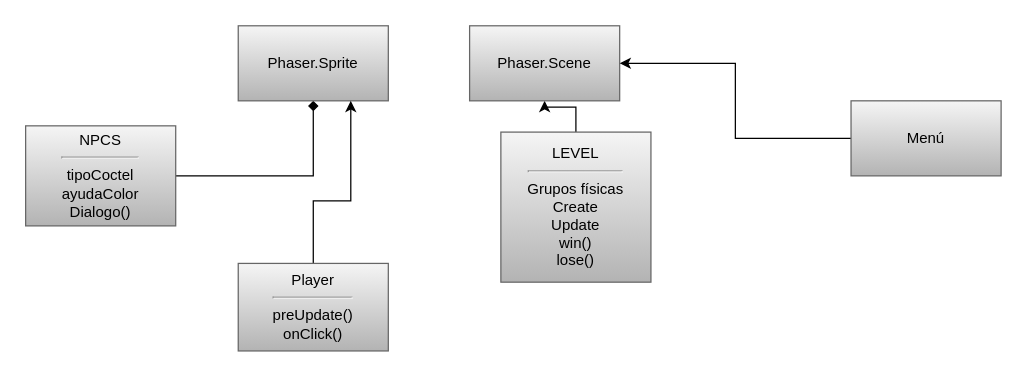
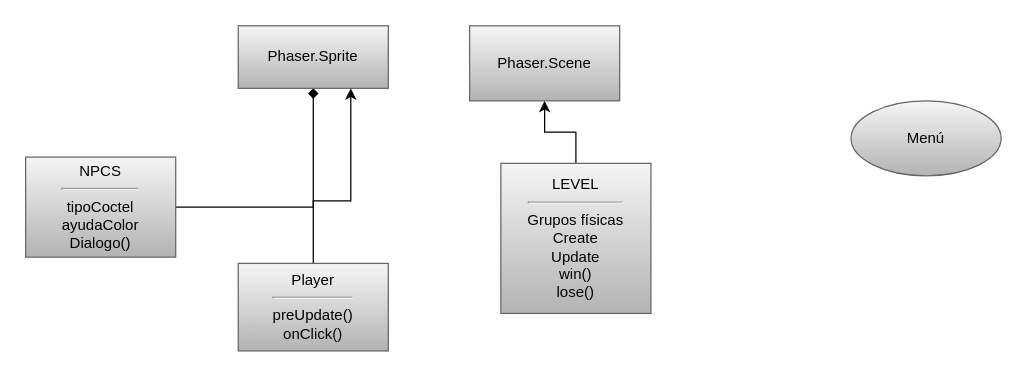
node "Phaser.Sprite": size 150x75 -> 150x63
edge "Menú" -> "Phaser.Scene": removed
node "Menú": shape rectangle -> ellipse
node "NPCStipoCoctel ayudaColor Dialogo()": moved (101, 176) -> (101, 207)
node "LEVELGrupos físicas Create Update win() lose()": moved (576, 207) -> (576, 238)
